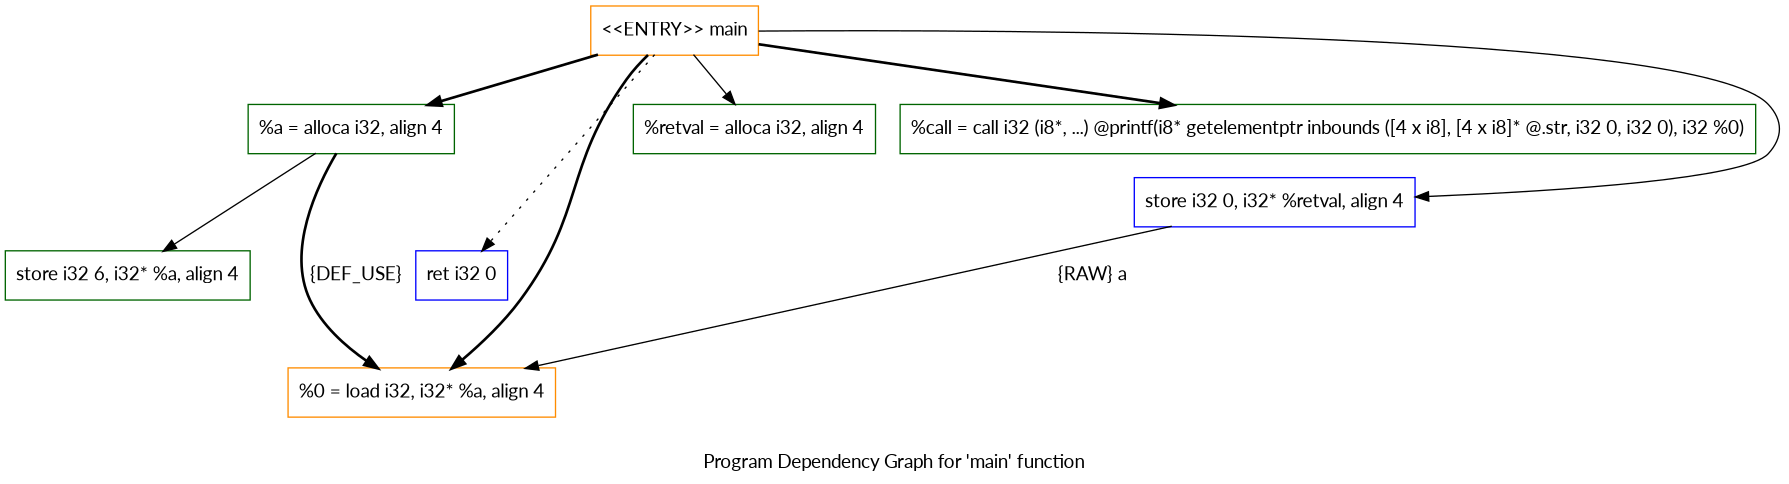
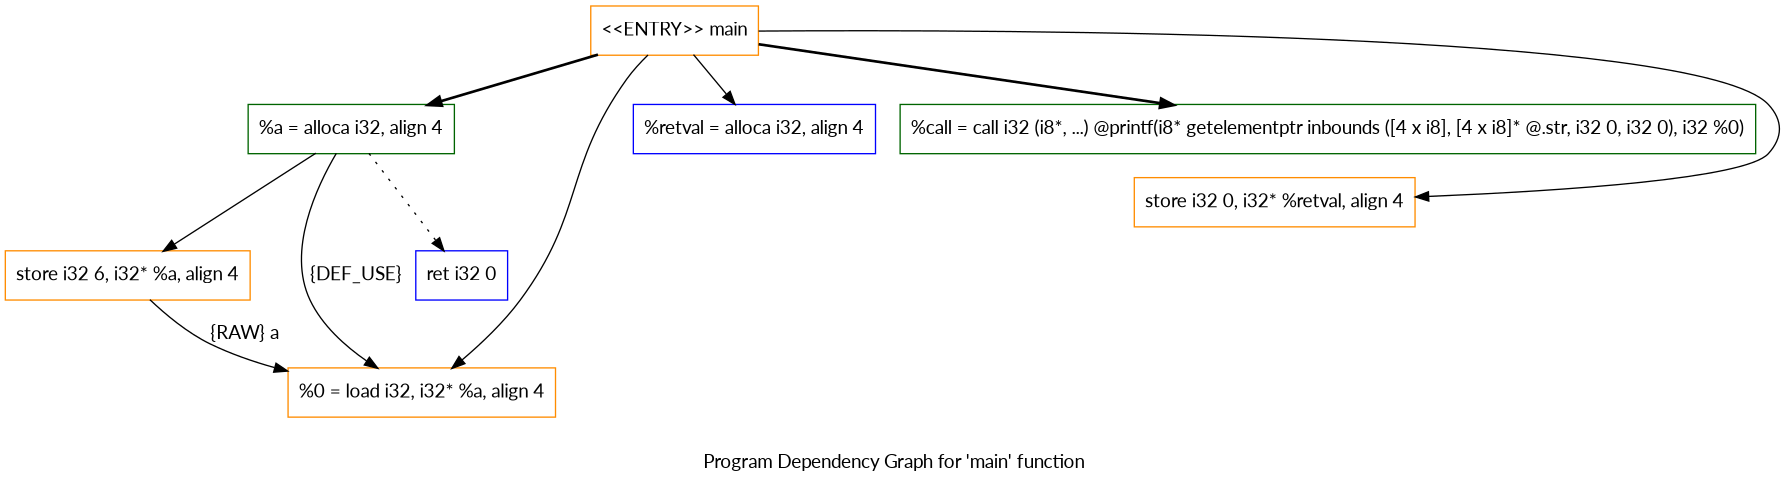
node "%retval = alloca i32, align 4": color darkgreen -> blue
edge "<<ENTRY>> main" -> "ret i32 0": now "%a = alloca i32, align 4" -> "ret i32 0"
node "store i32 0, i32* %retval, align 4": color blue -> darkorange
edge "<<ENTRY>> main" -> "%0 = load i32, i32* %a, align 4": style bold -> solid
edge "%a = alloca i32, align 4" -> "%0 = load i32, i32* %a, align 4": style bold -> solid
node "store i32 6, i32* %a, align 4": color darkgreen -> darkorange
edge "store i32 0, i32* %retval, align 4" -> "%0 = load i32, i32* %a, align 4": now "store i32 6, i32* %a, align 4" -> "%0 = load i32, i32* %a, align 4"
